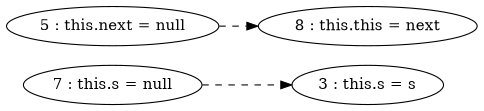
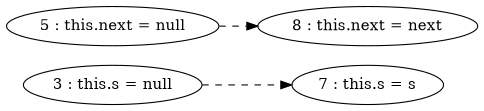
node "8 : this.this = next": label "8 : this.this = next" -> "8 : this.next = next"
node "7 : this.s = null": label "7 : this.s = null" -> "3 : this.s = null"
node "3 : this.s = s": label "3 : this.s = s" -> "7 : this.s = s"
